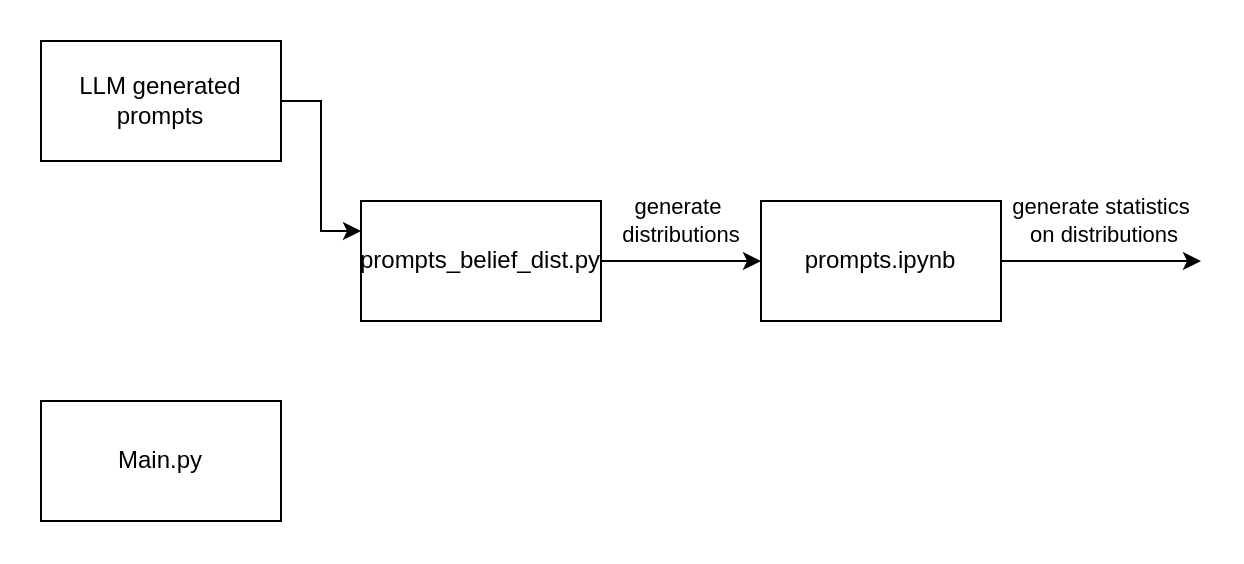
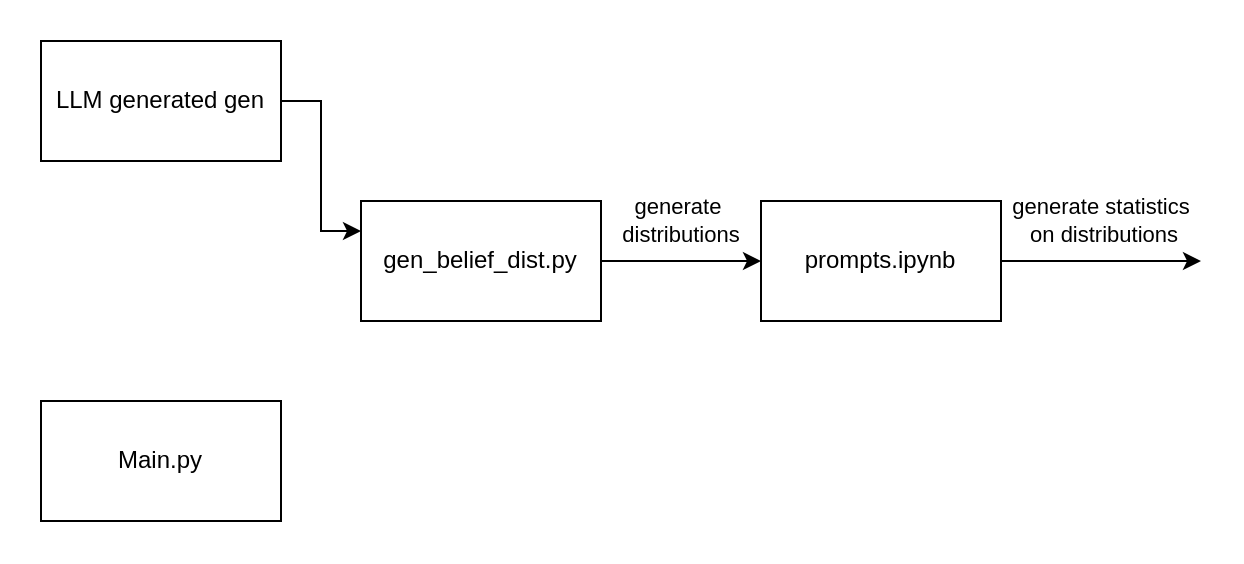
node "LLM generated prompts": label "LLM generated prompts" -> "LLM generated gen"
node "prompts_belief_dist.py": label "prompts_belief_dist.py" -> "gen_belief_dist.py"
